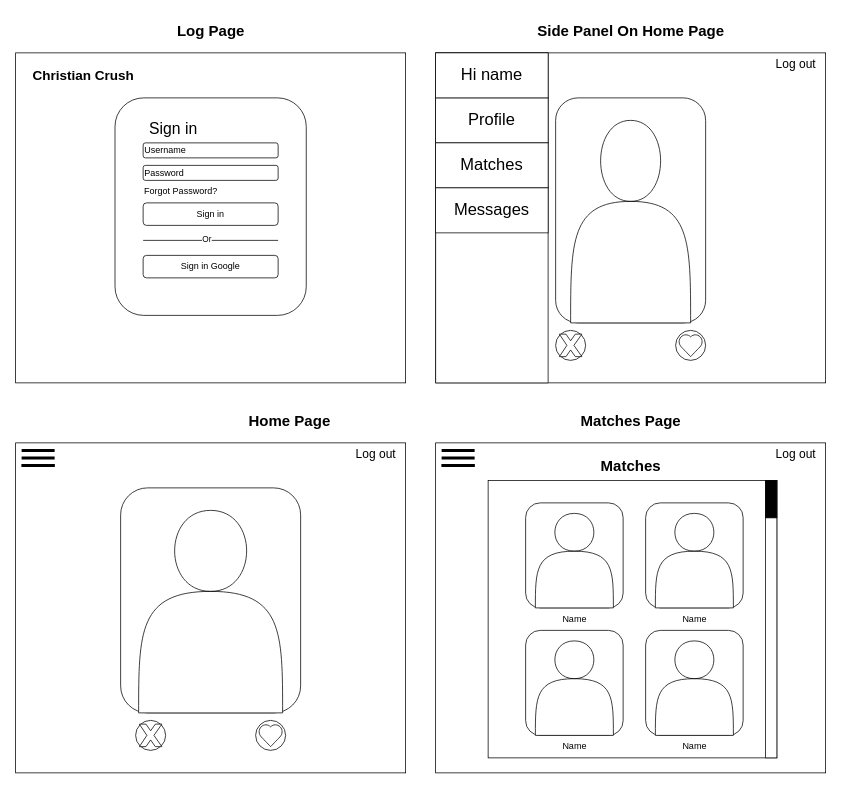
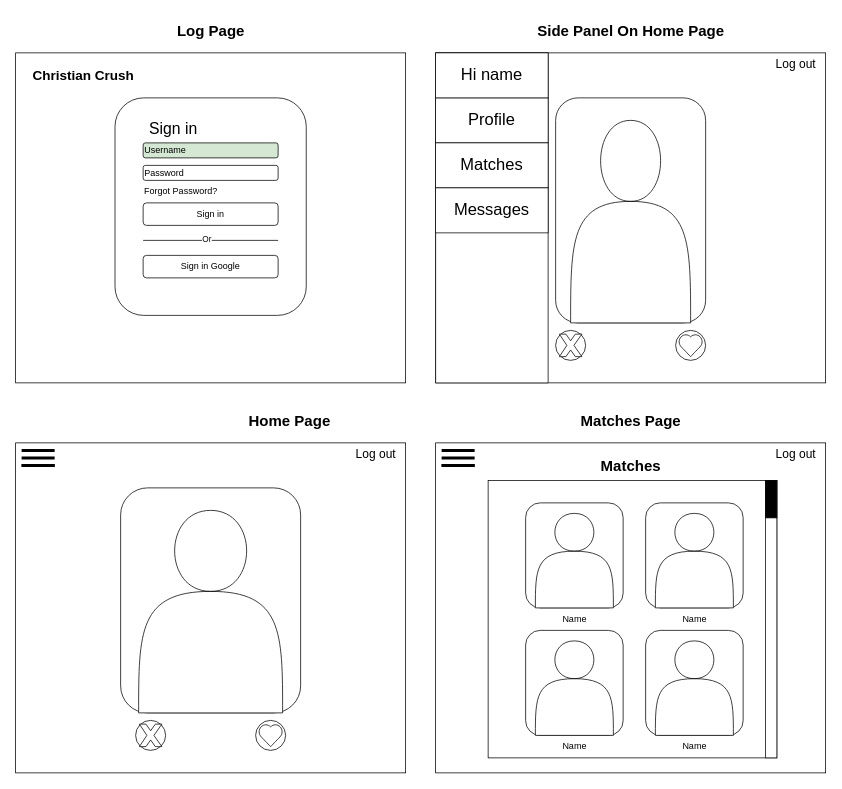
node "Username": fillcolor #ffffff -> #d5e8d4
